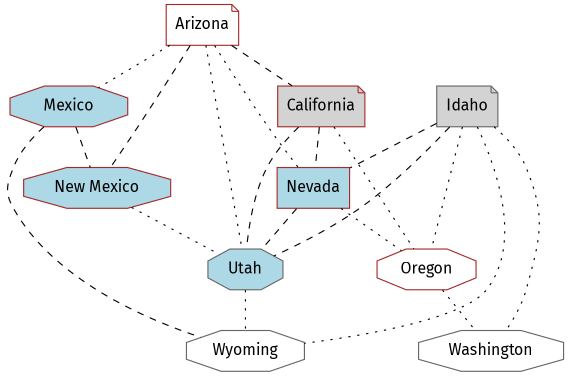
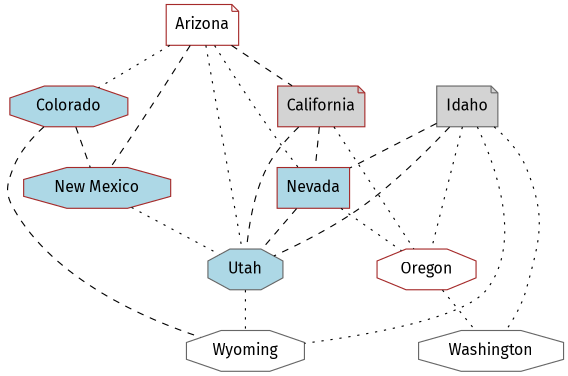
node "Mexico": label "Mexico" -> "Colorado"
